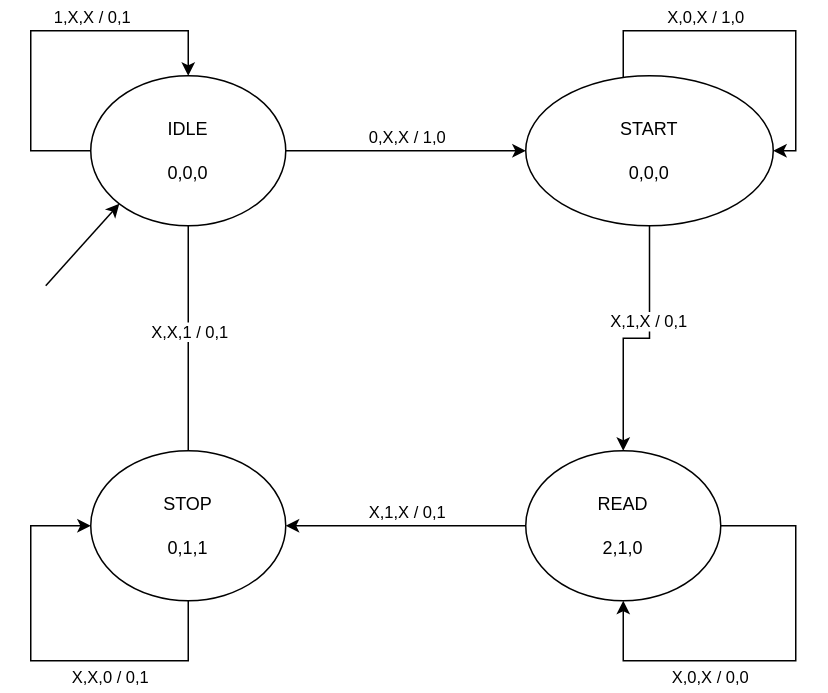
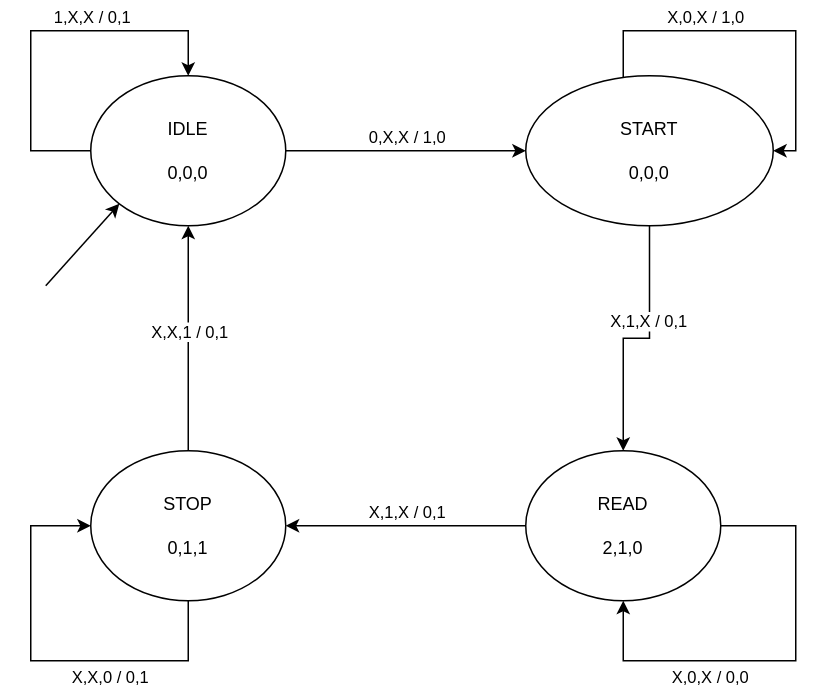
edge "IDLE 0,0,0" -- "STOP 0,1,1": arrowhead none -> classic
